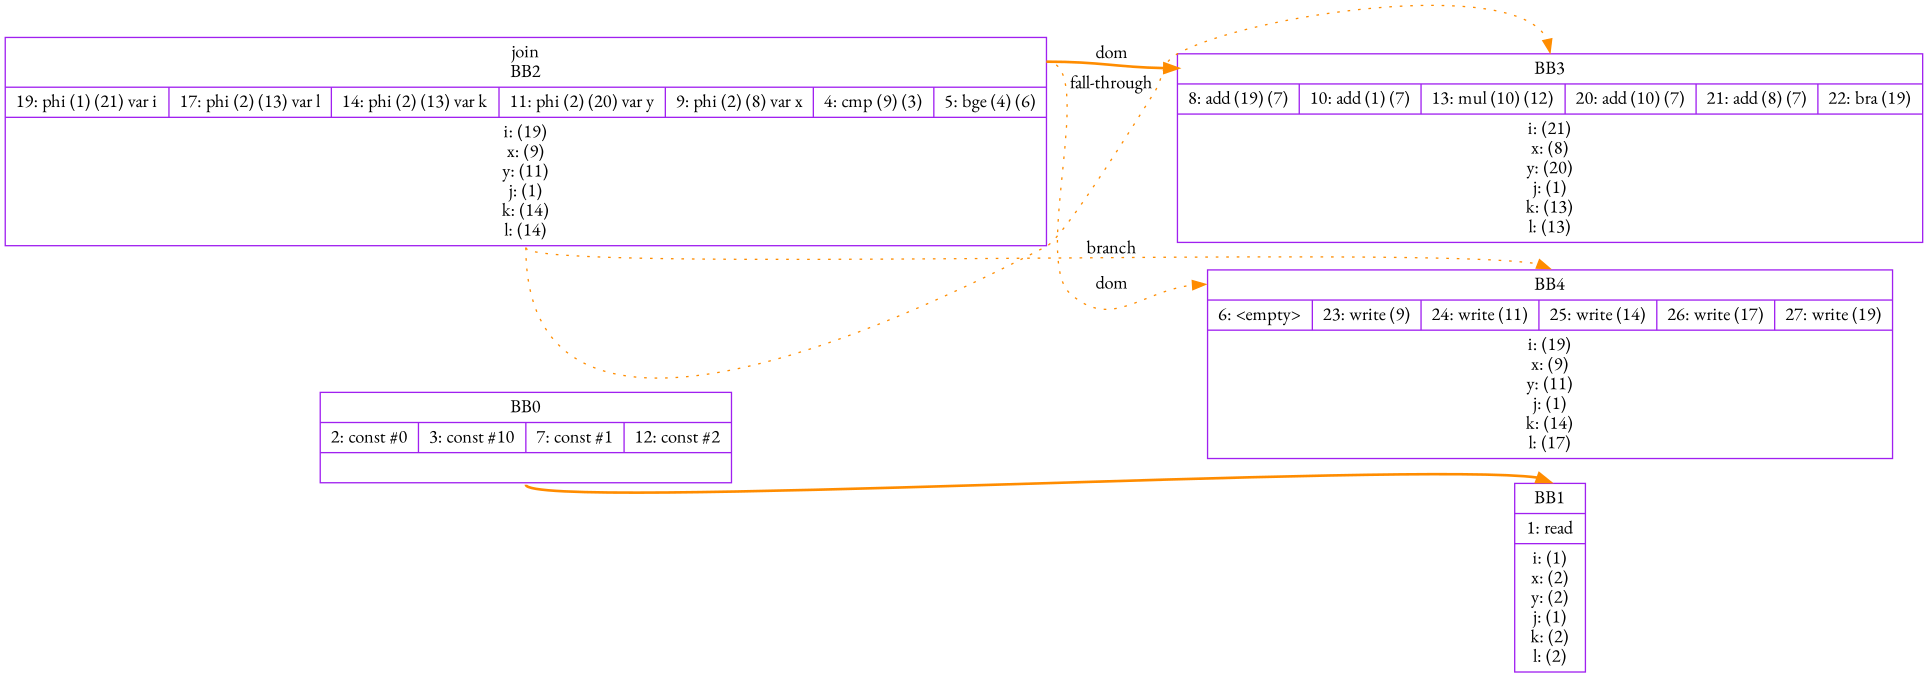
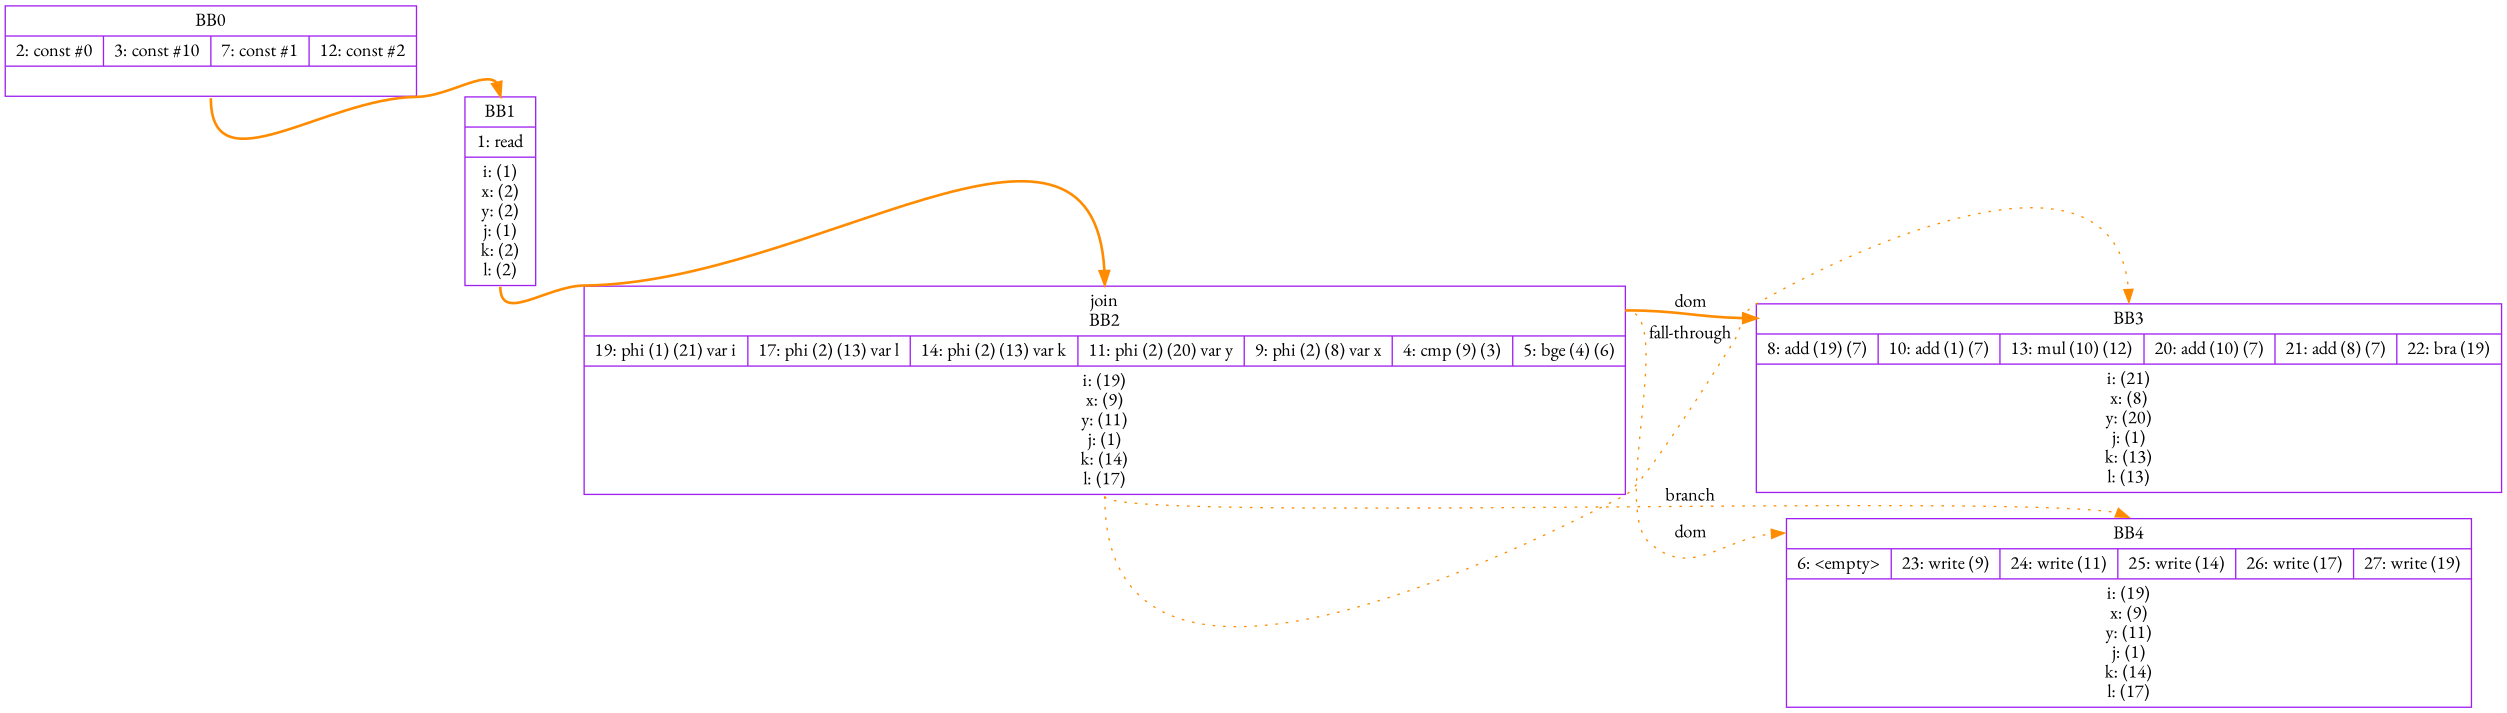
node "join": text "l: (14)" -> "l: (17)"
edge "BB1" -> "join": added
